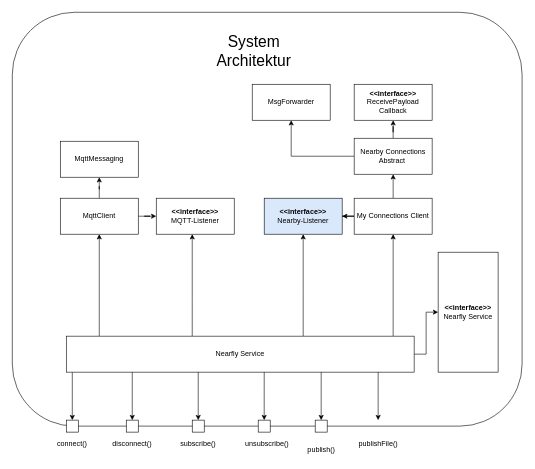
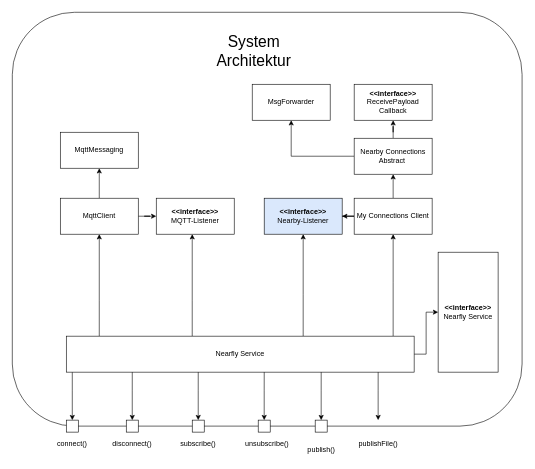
node "MqttMessaging": moved (99, 159) -> (99, 150)
